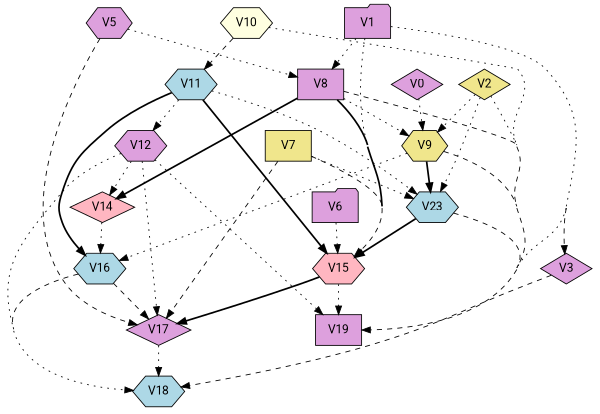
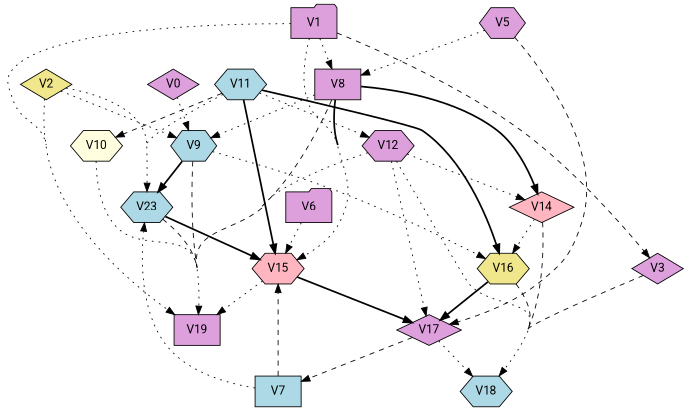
edge "V10" -> "V11": reversed
node "V7": fillcolor khaki -> lightblue
node "V9": fillcolor khaki -> lightblue
edge "V7" -> "V17": reversed
node "V16": fillcolor lightblue -> khaki
edge "V14" -> "V18": added
edge "V16" -> "V17": style dashed -> bold
